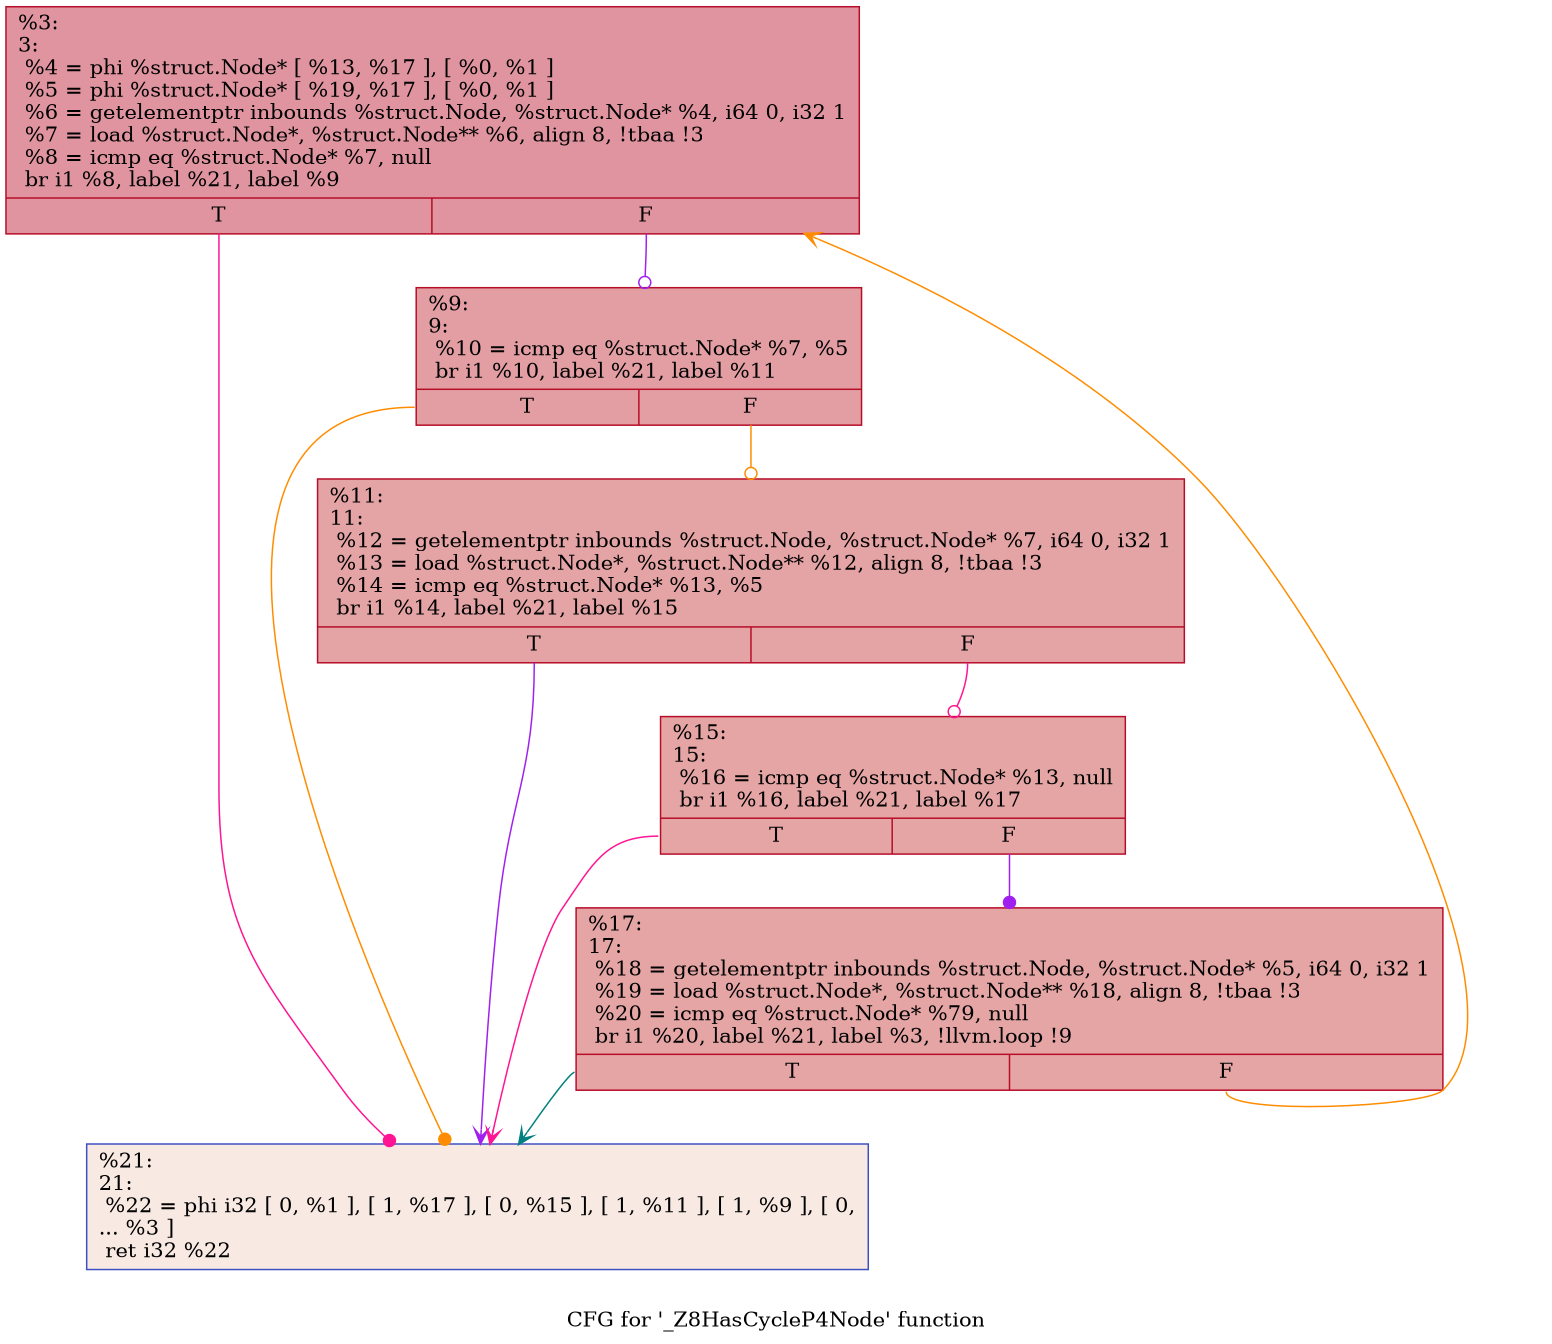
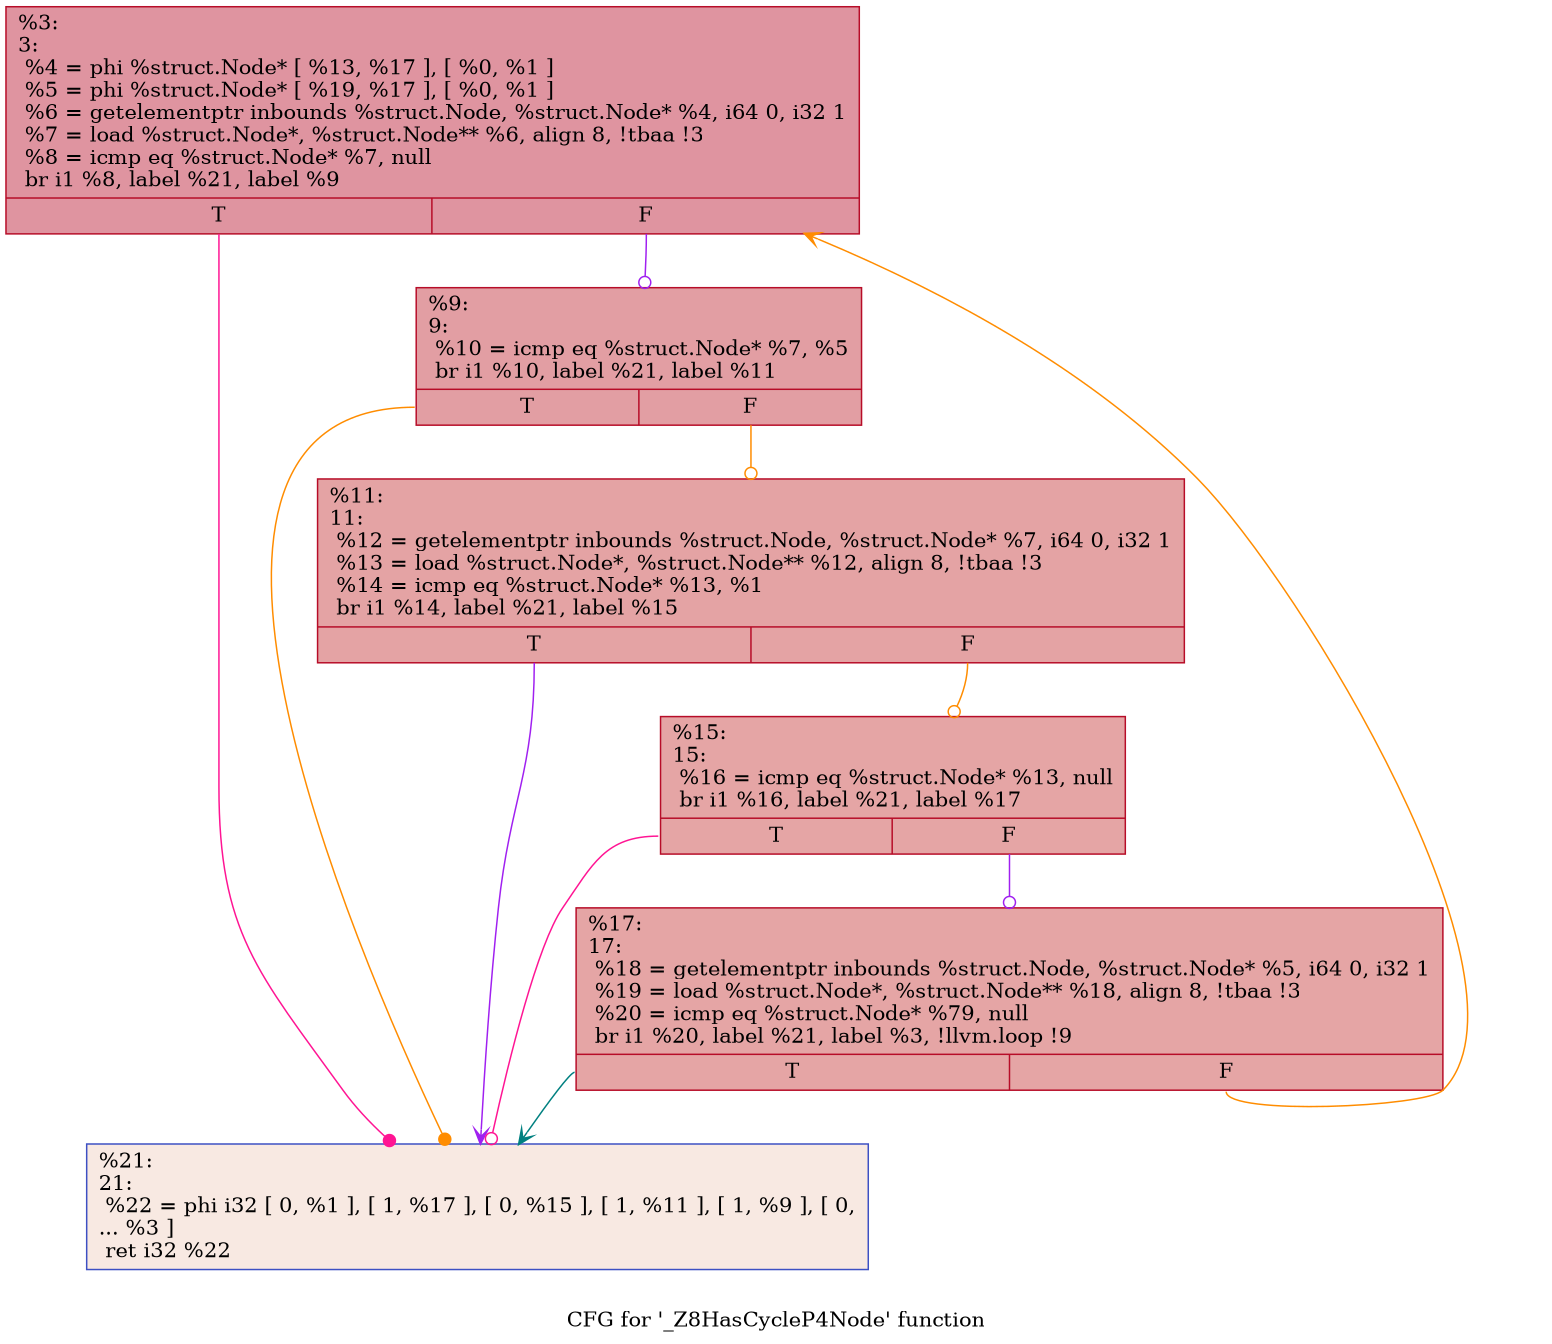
node "%11:": text "%14 = icmp eq %struct.Node* %13, %5" -> "%14 = icmp eq %struct.Node* %13, %1"
edge "%11:" -> "%15:": color deeppink -> darkorange
edge "%15:" -> "%17:": arrowhead dot -> odot
edge "%15:" -> "%21:": arrowhead vee -> odot
